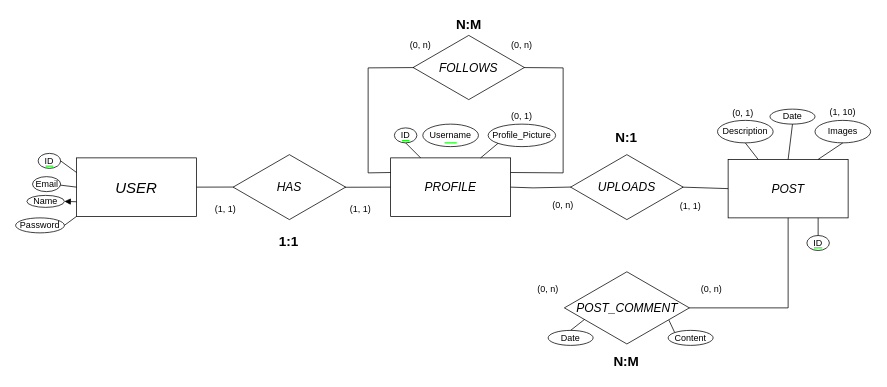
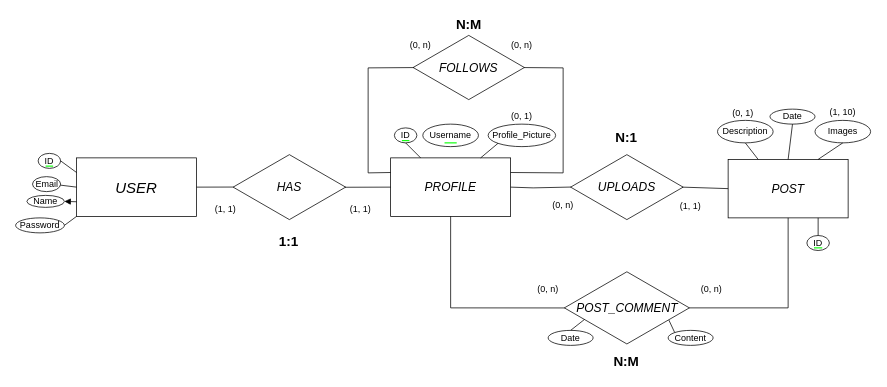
edge "PROFILE" -- "POST_COMMENT": added
